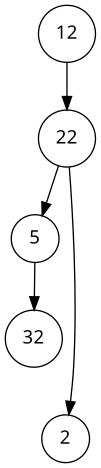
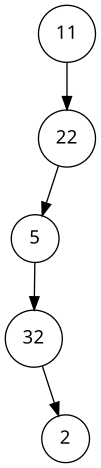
node "12": label "12" -> "11"
edge "22" -> "2": now "32" -> "2"
